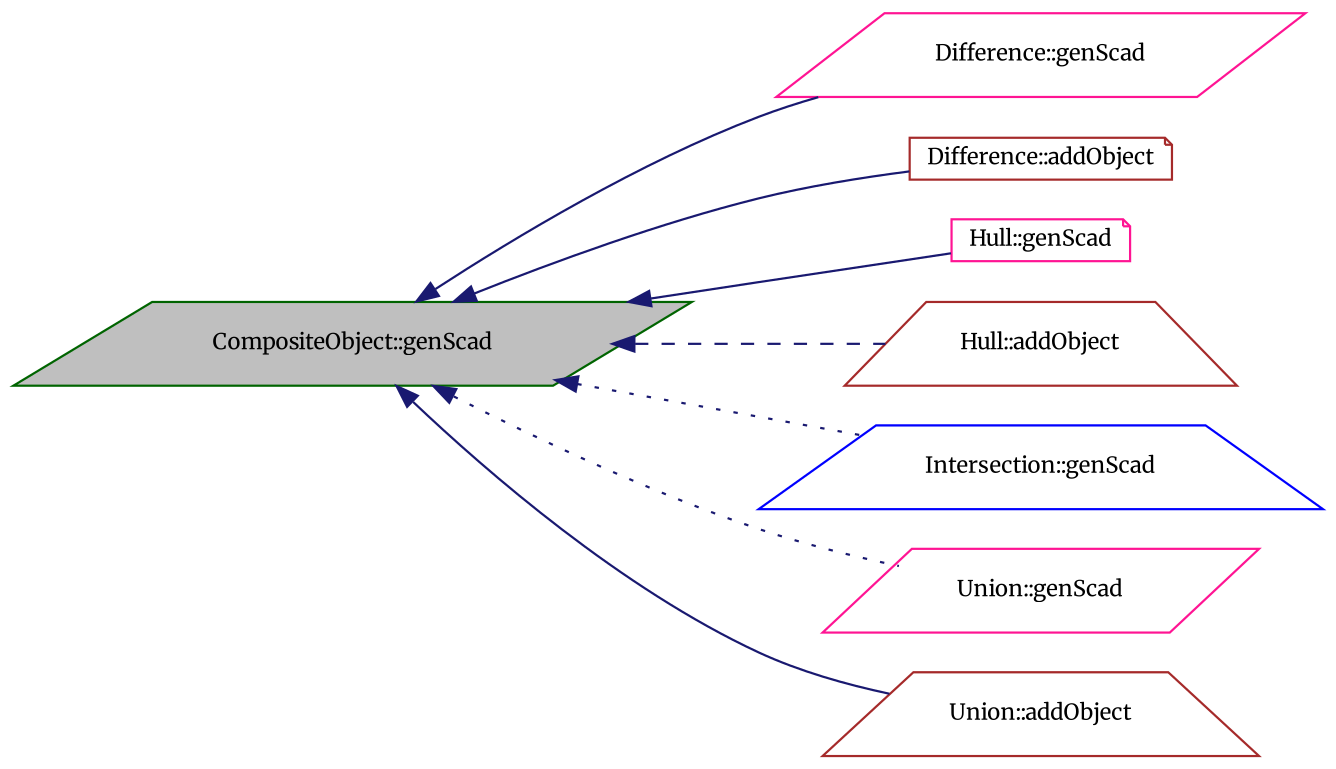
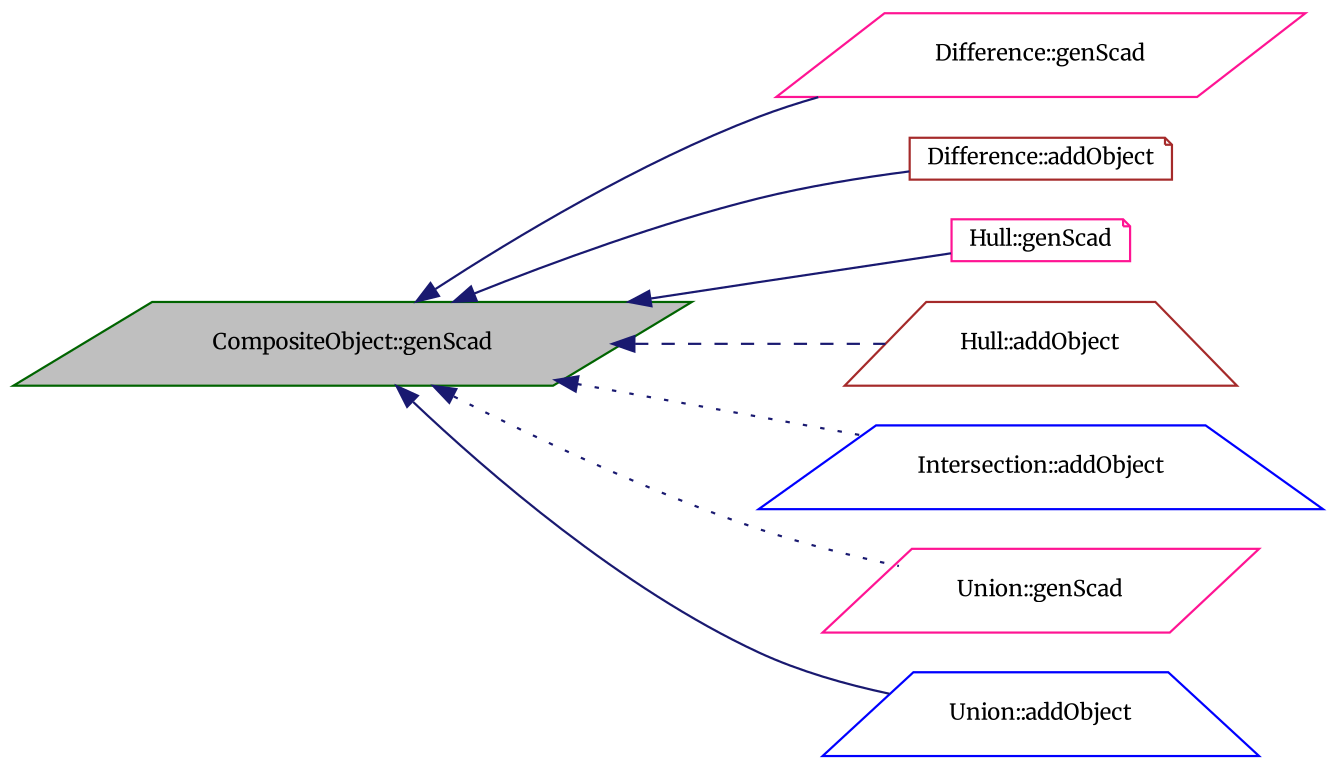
node "Intersection::genScad": label "Intersection::genScad" -> "Intersection::addObject"
node "Union::addObject": color brown -> blue
